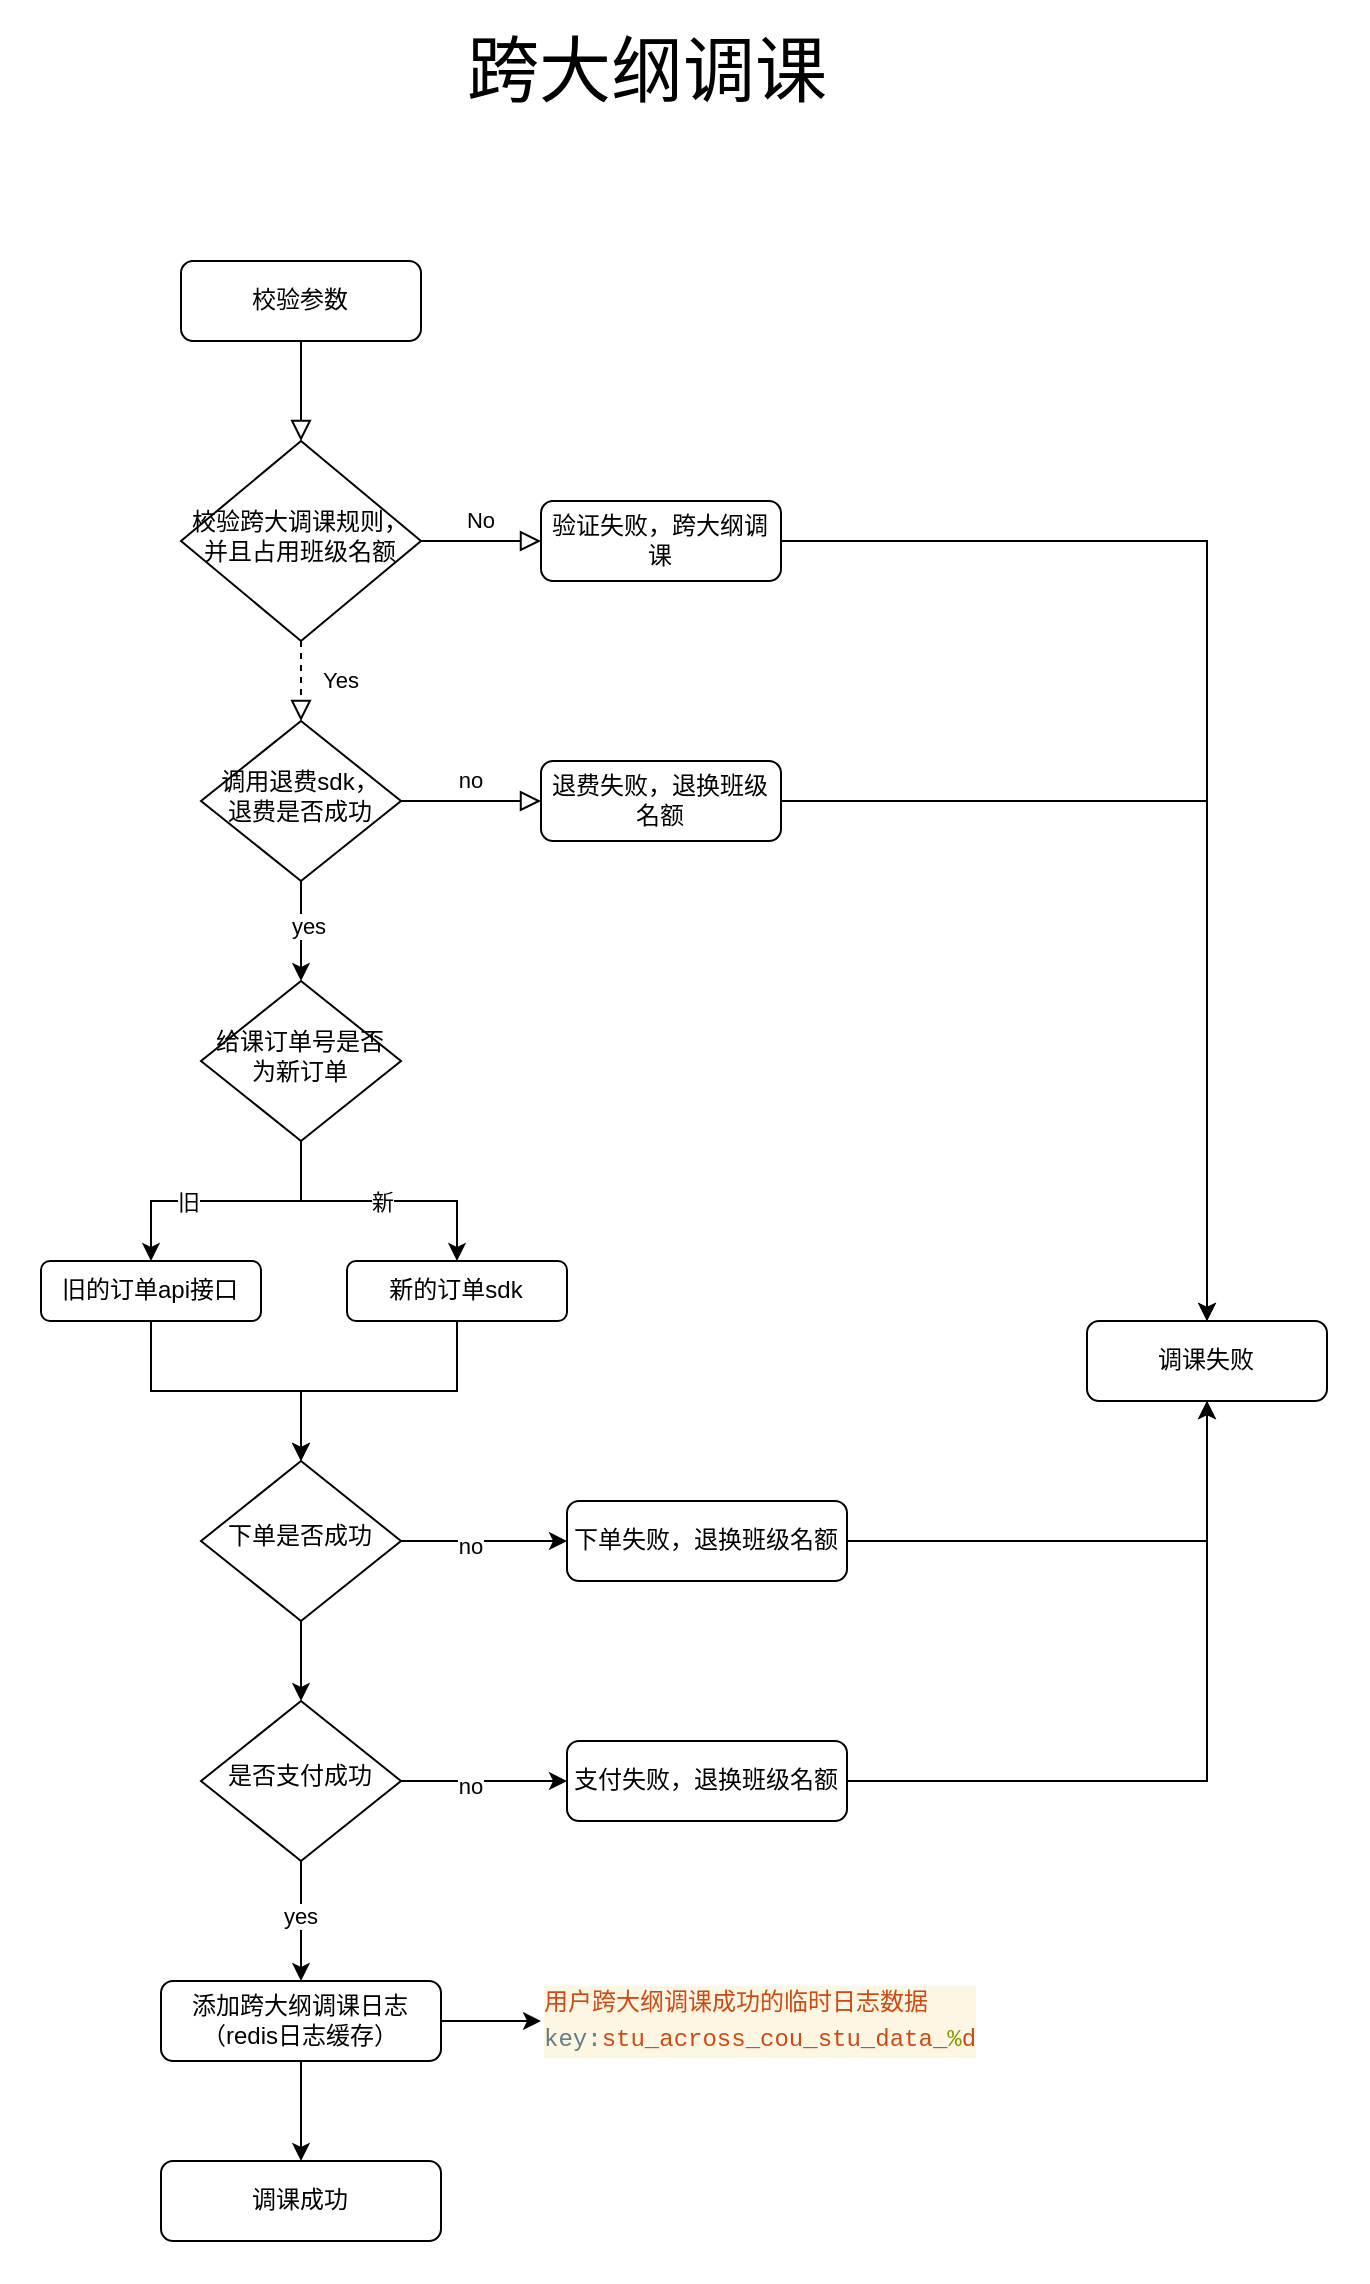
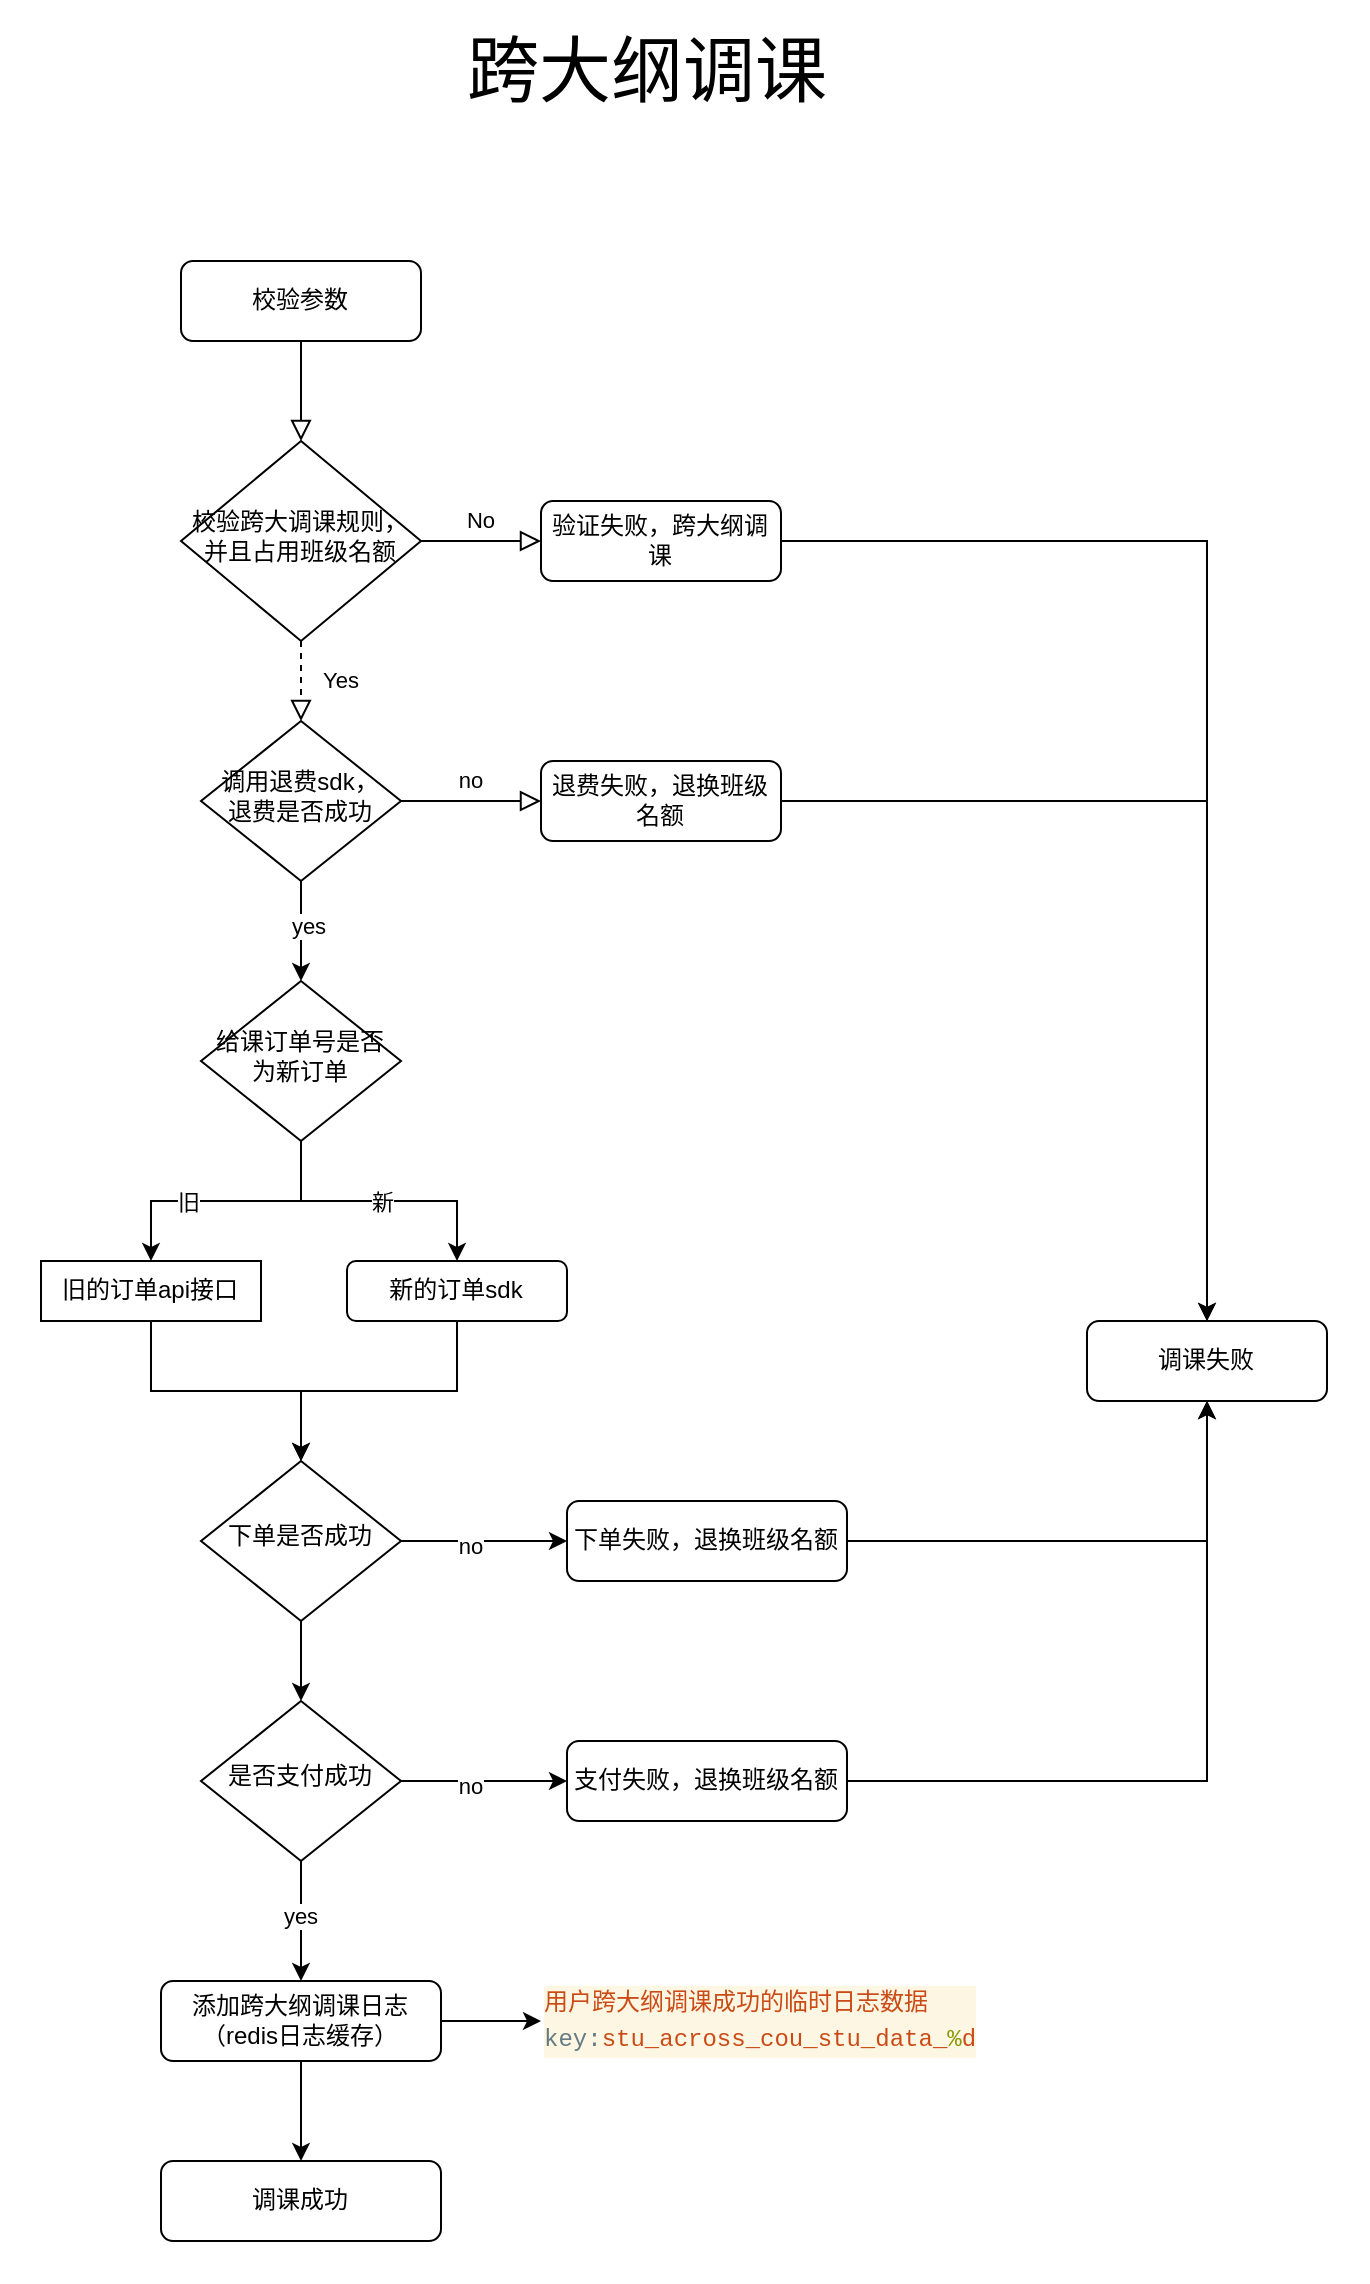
node "旧的订单api接口": shape rounded rectangle -> rectangle
